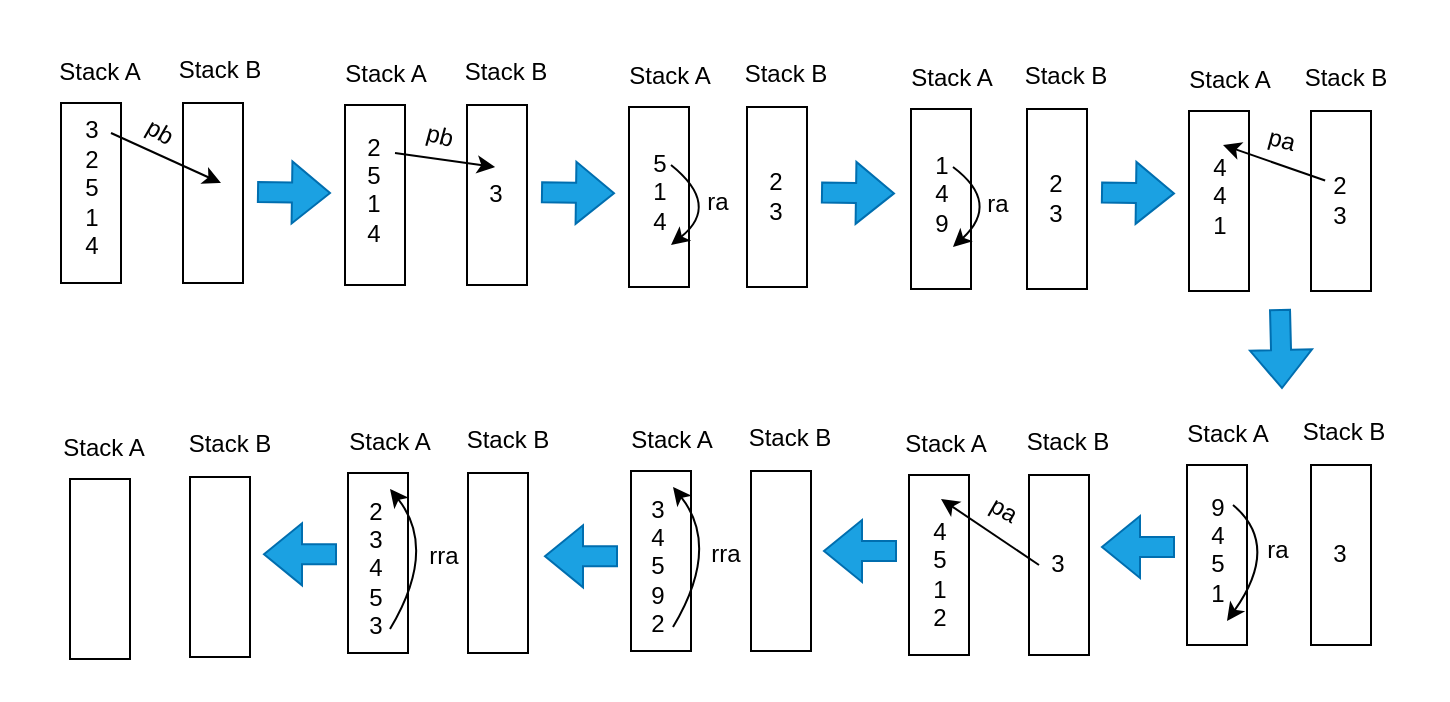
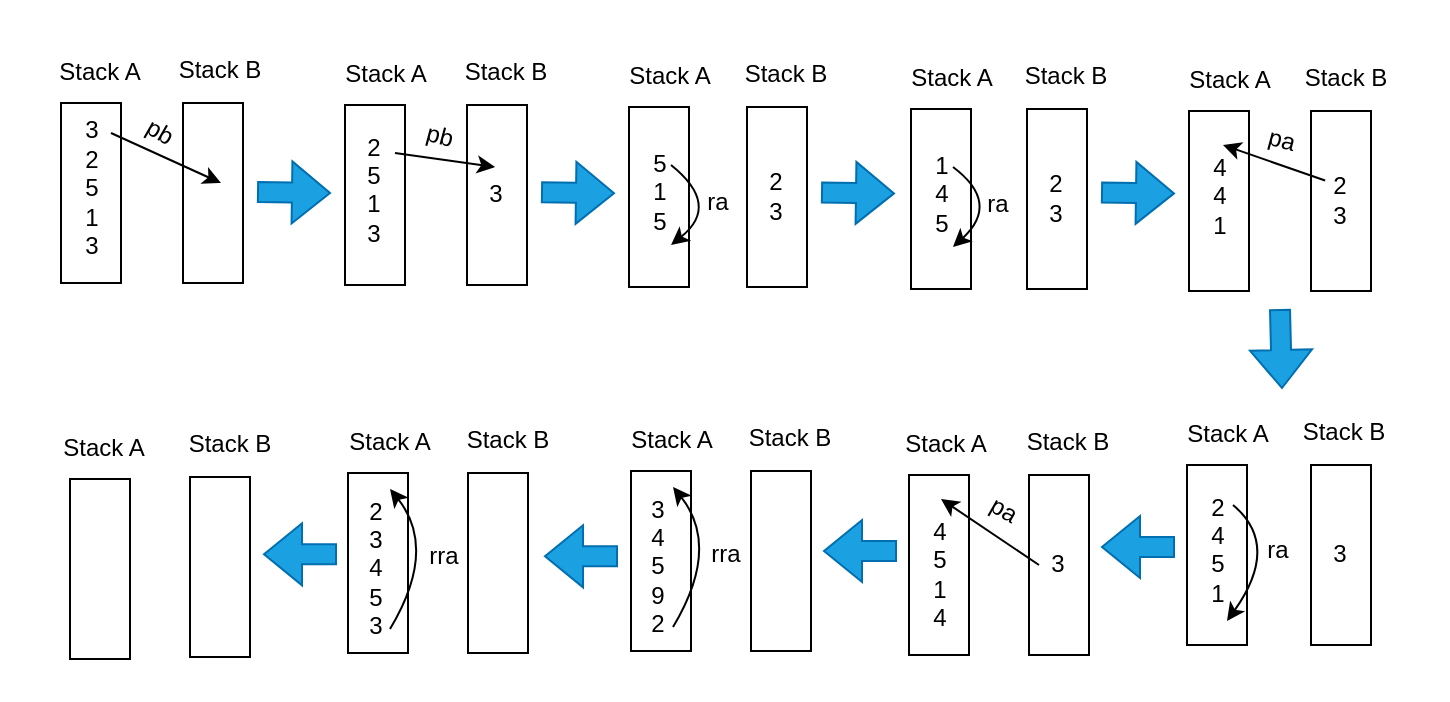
node "1 4 9": label "1 4 9" -> "1 4 5"
node "3 2 5 1 4": label "3 2 5 1 4" -> "3 2 5 1 3"
node "2 5 1 4": label "2 5 1 4" -> "2 5 1 3"
node "5 1 4": label "5 1 4" -> "5 1 5"
node "9 4 5 1": label "9 4 5 1" -> "2 4 5 1"
node "4 5 1 2": label "4 5 1 2" -> "4 5 1 4"
